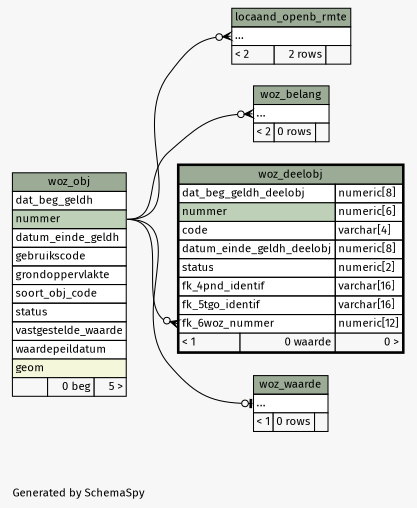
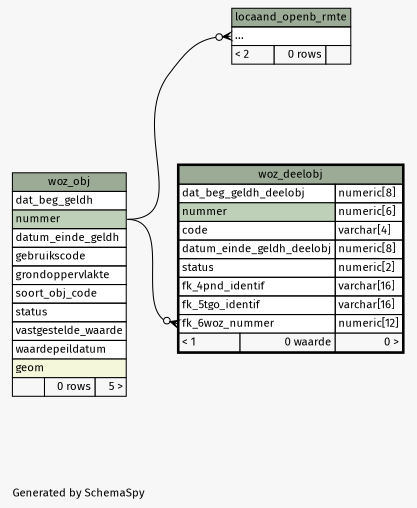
node "locaand_openb_rmte": text "2 rows" -> "0 rows"
node "woz_belang": removed
node "woz_obj": text "0 beg" -> "0 rows"
node "woz_waarde": removed
